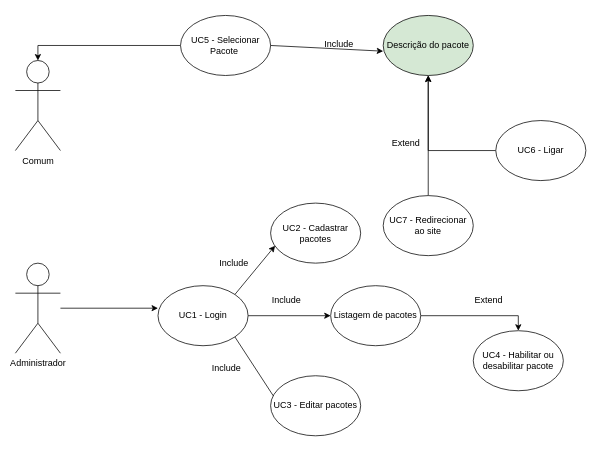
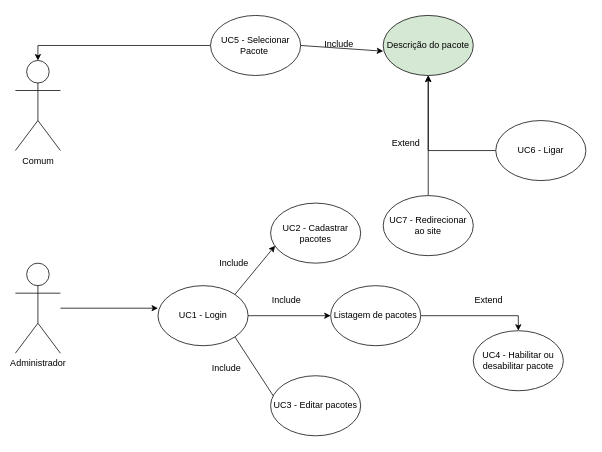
node "UC5 - Selecionar Pacote": moved (225, 45) -> (255, 45)
